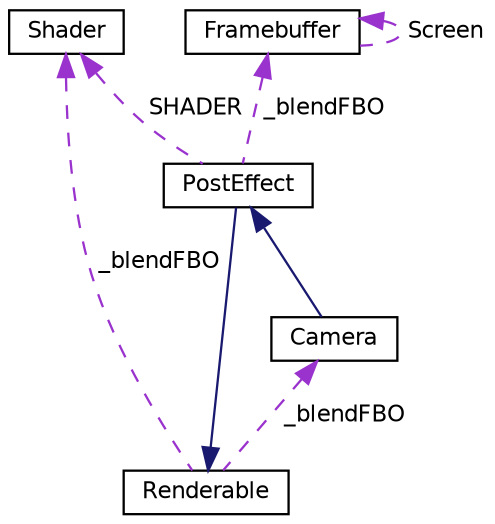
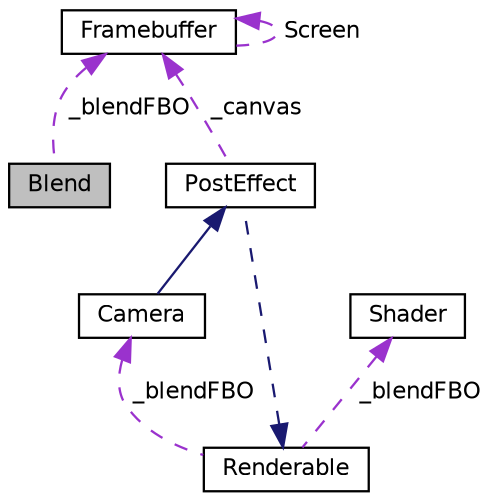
edge "PostEffect" -> "Framebuffer": label " _blendFBO" -> " _canvas"
edge "PostEffect" -> "Shader": removed, label "SHADER"
node "Blend": added
edge "PostEffect" -> "Renderable": style solid -> dashed
